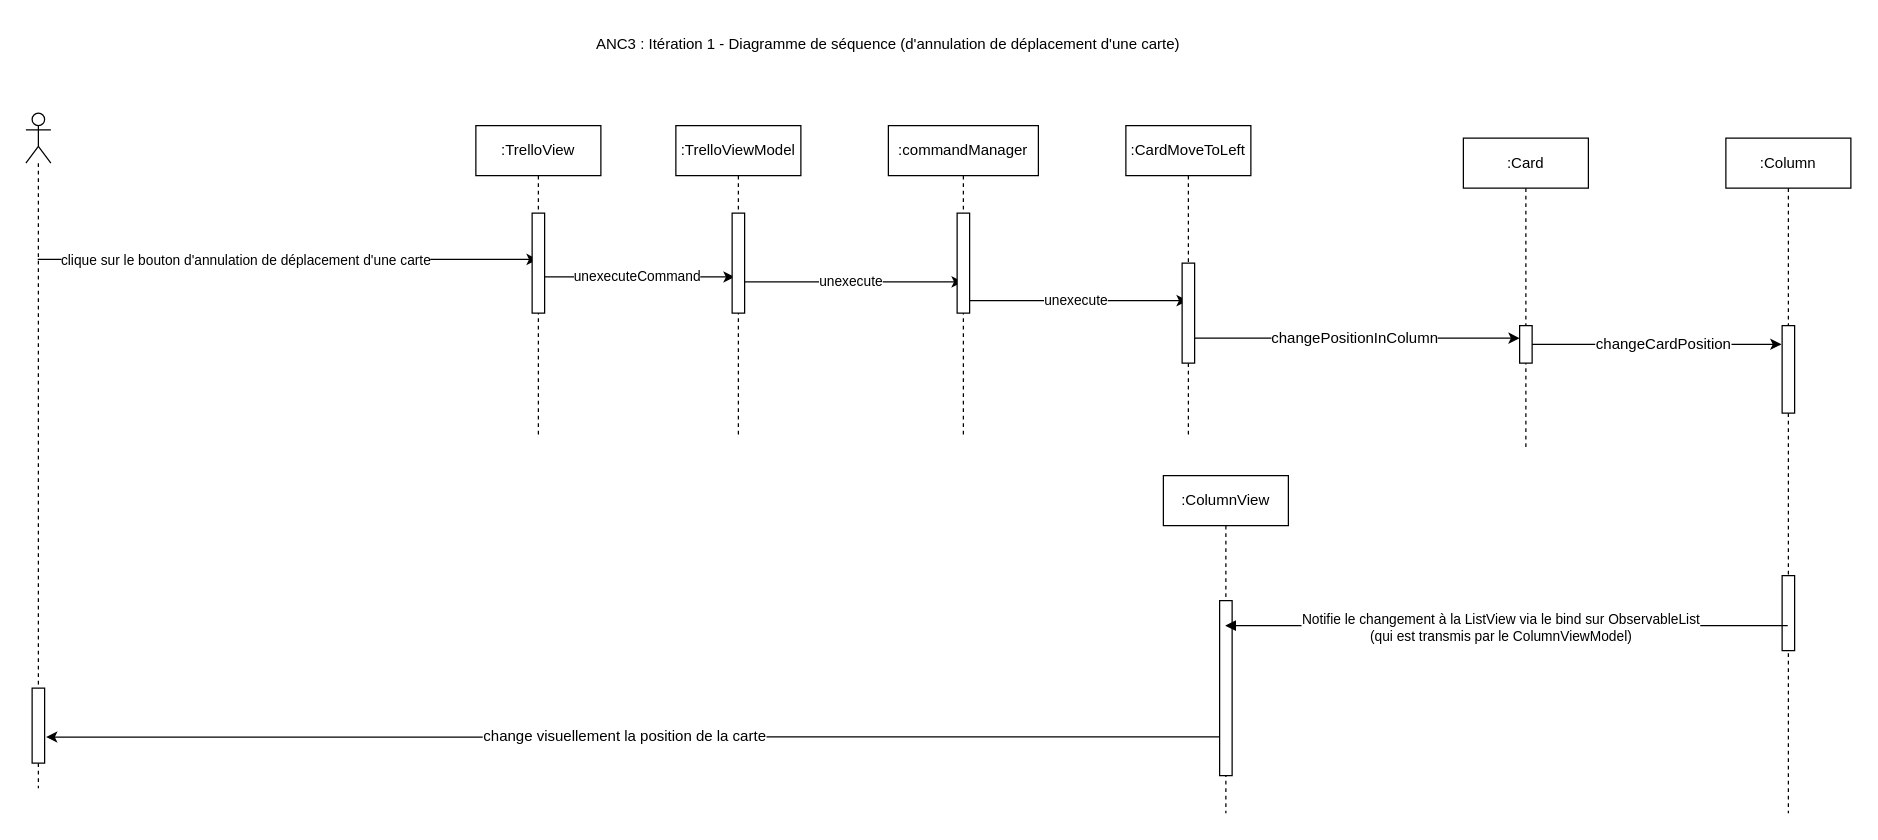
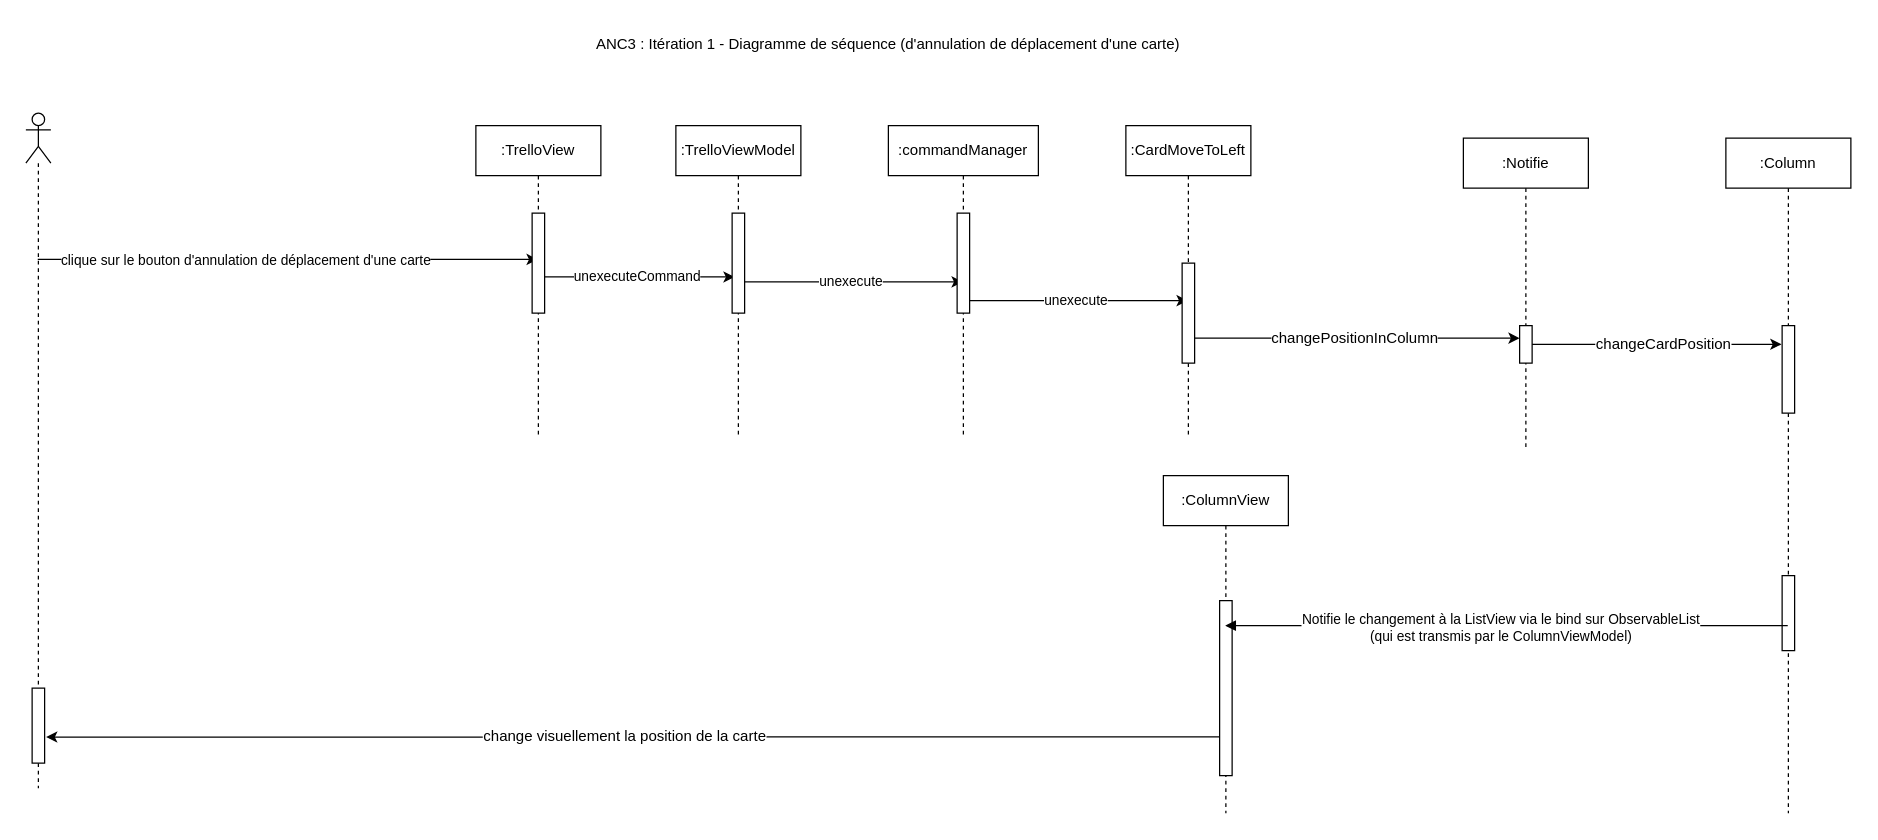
node ":Card": label ":Card" -> ":Notifie"
